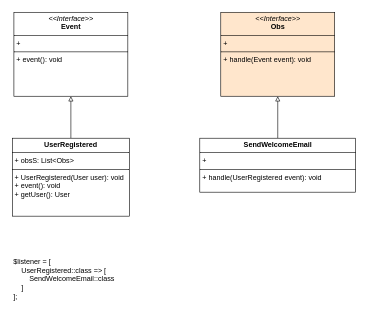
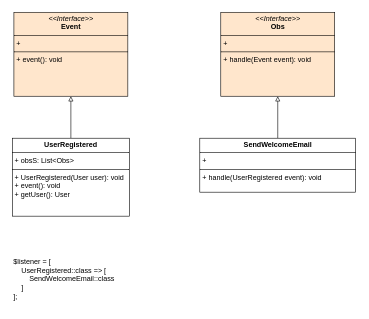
node "<<Interface>> Event + + event(): void": fillcolor #ffffff -> #ffe6cc
